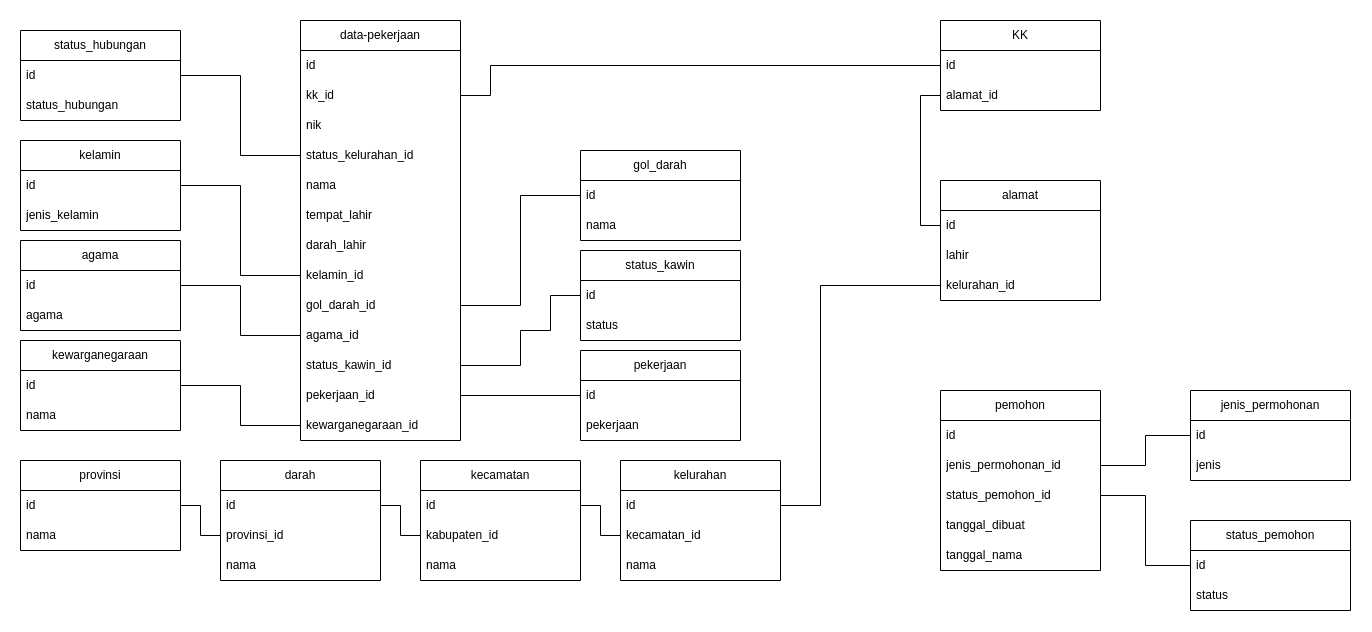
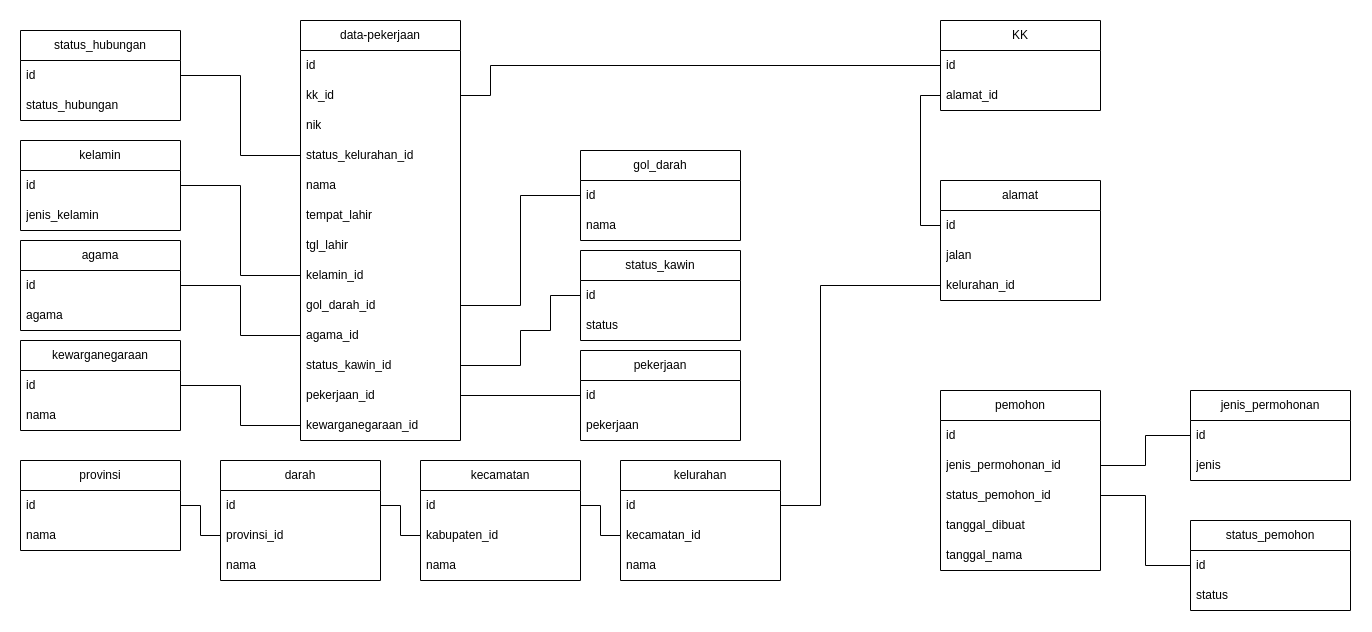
node "darah_lahir": label "darah_lahir" -> "tgl_lahir"
node "lahir": label "lahir" -> "jalan"
